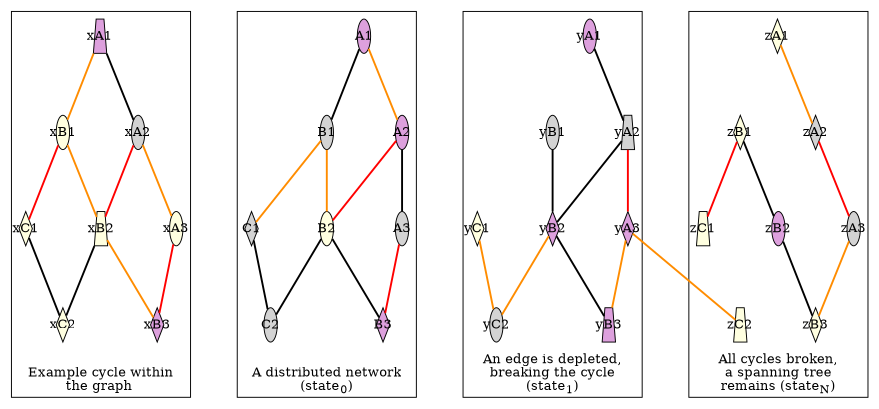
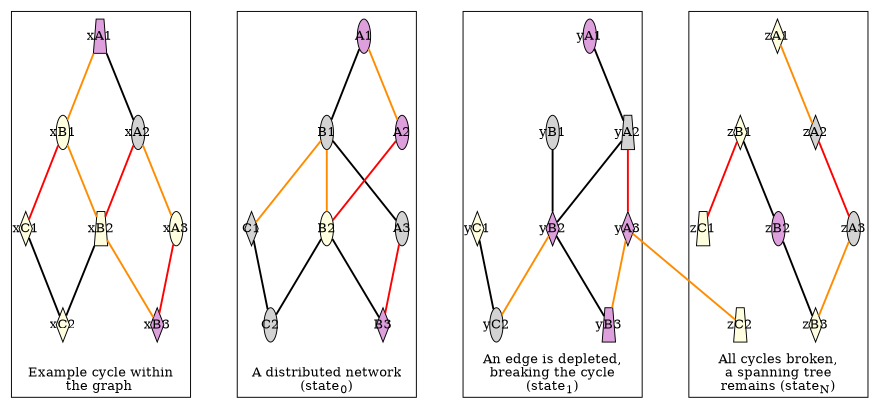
edge "A2" -- "A3": now "B1" -- "A3"
edge "yC1" -- "yC2": color darkorange -> black
